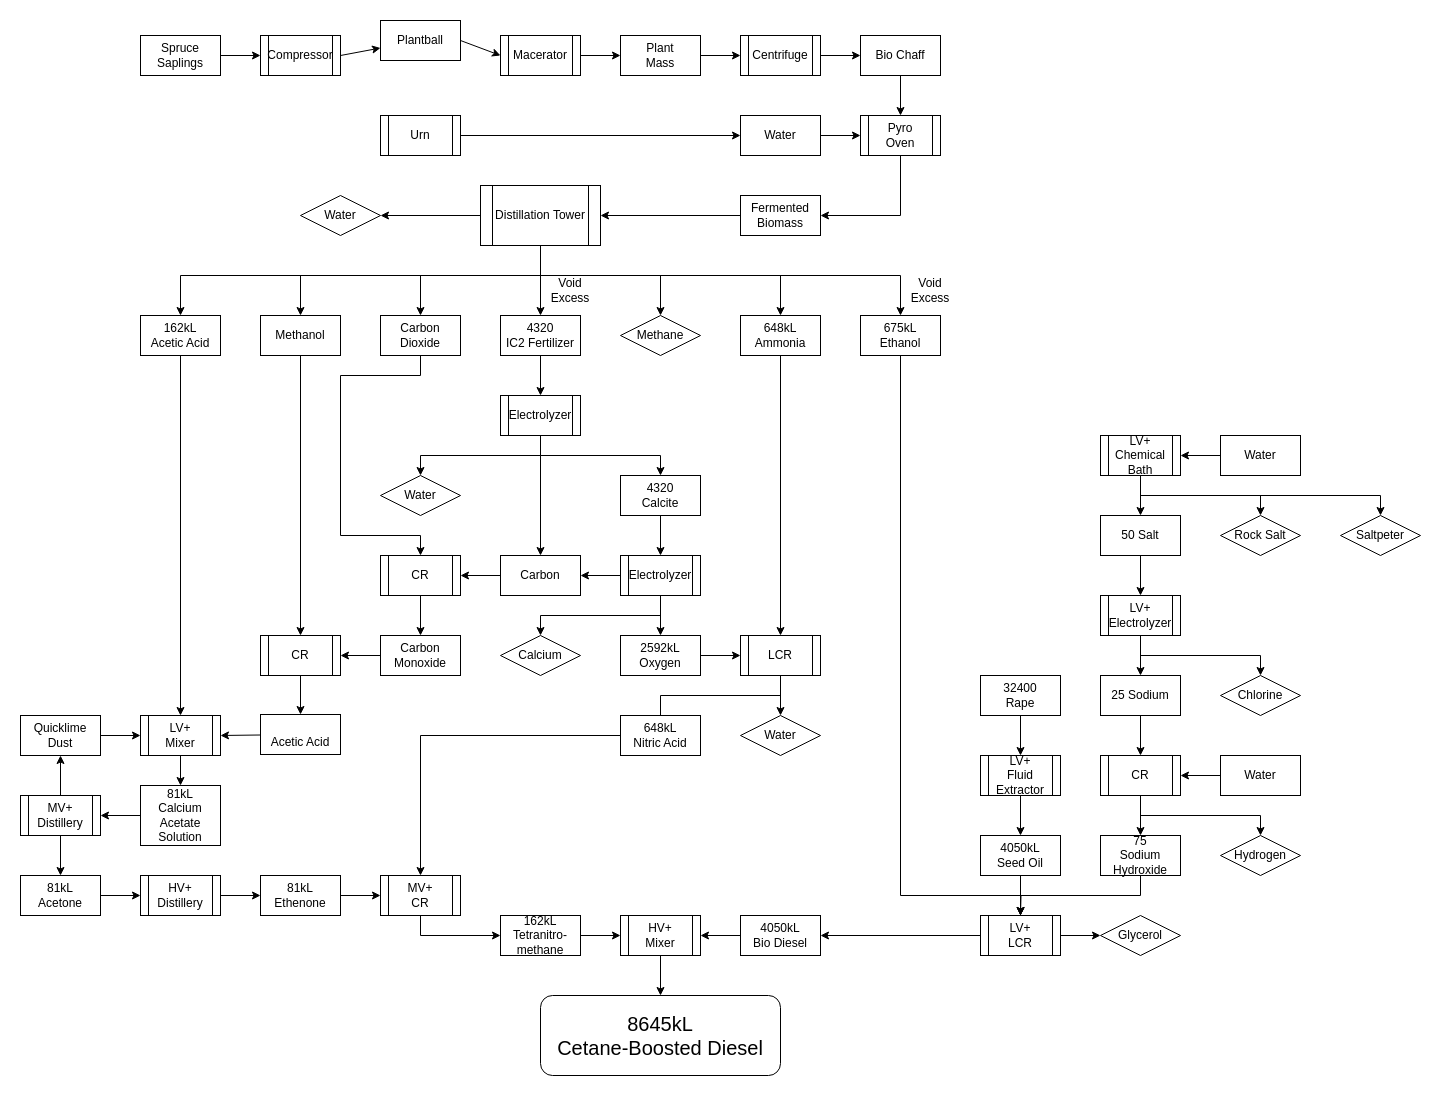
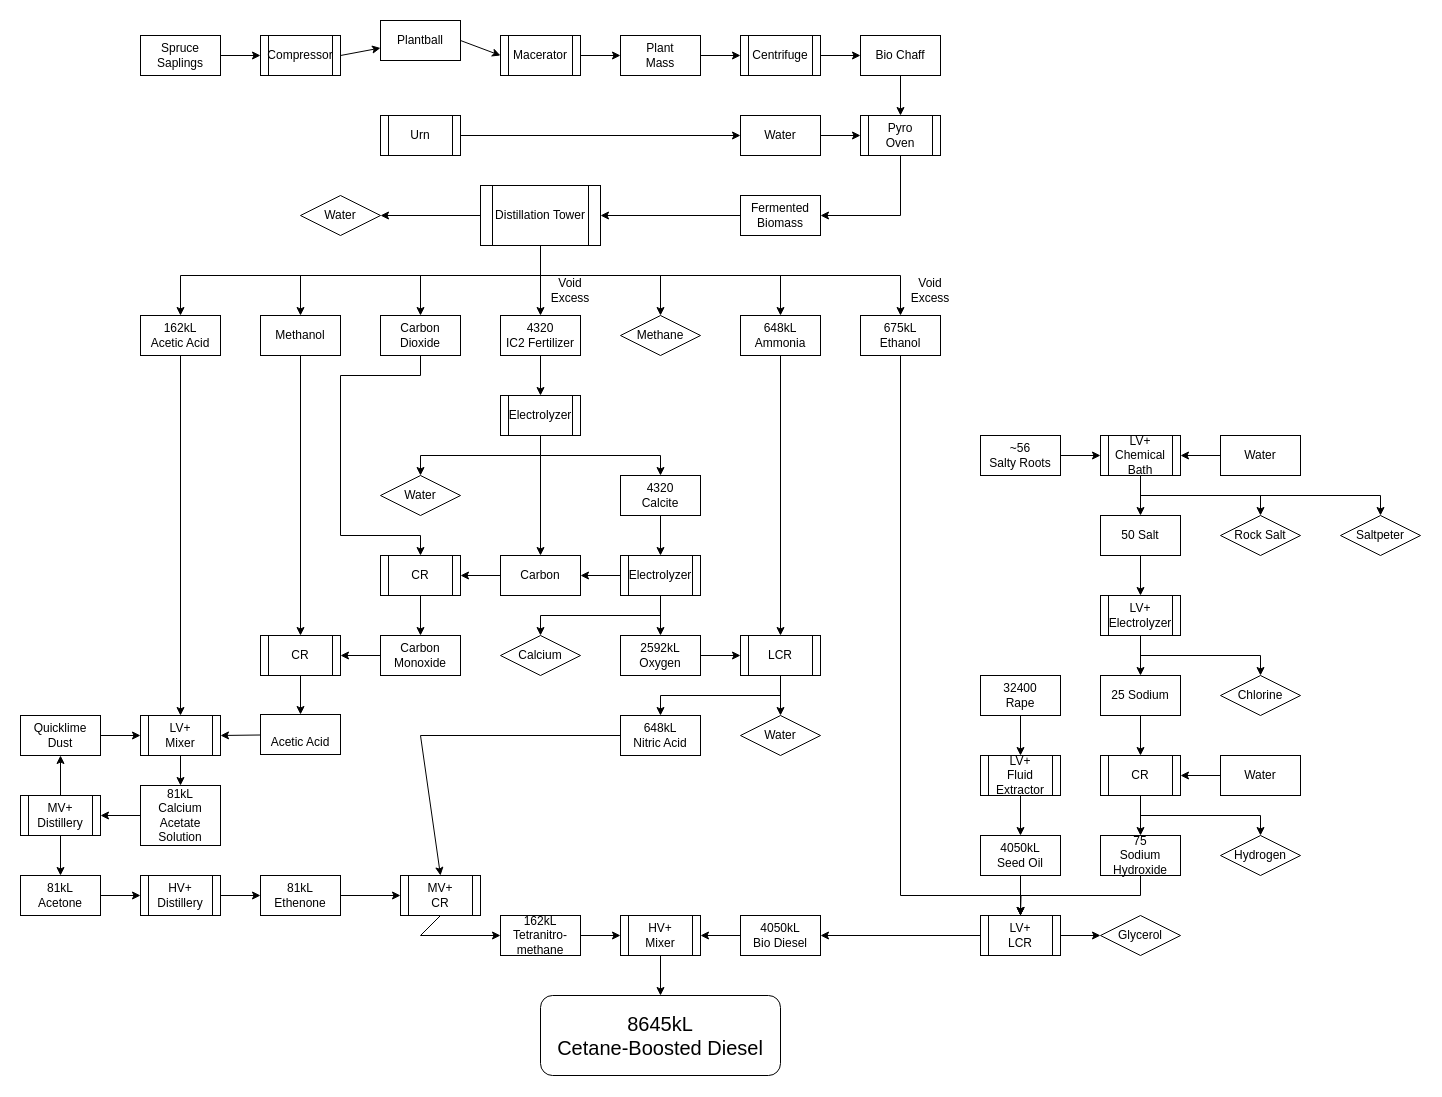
node "~56 Salty Roots": added
edge "~56 Salty Roots" -> "LV+ Chemical Bath": added
edge "LCR" -- "648kL Nitric Acid": arrowhead none -> classic
node "MV+ CR": moved (421, 896) -> (441, 896)
